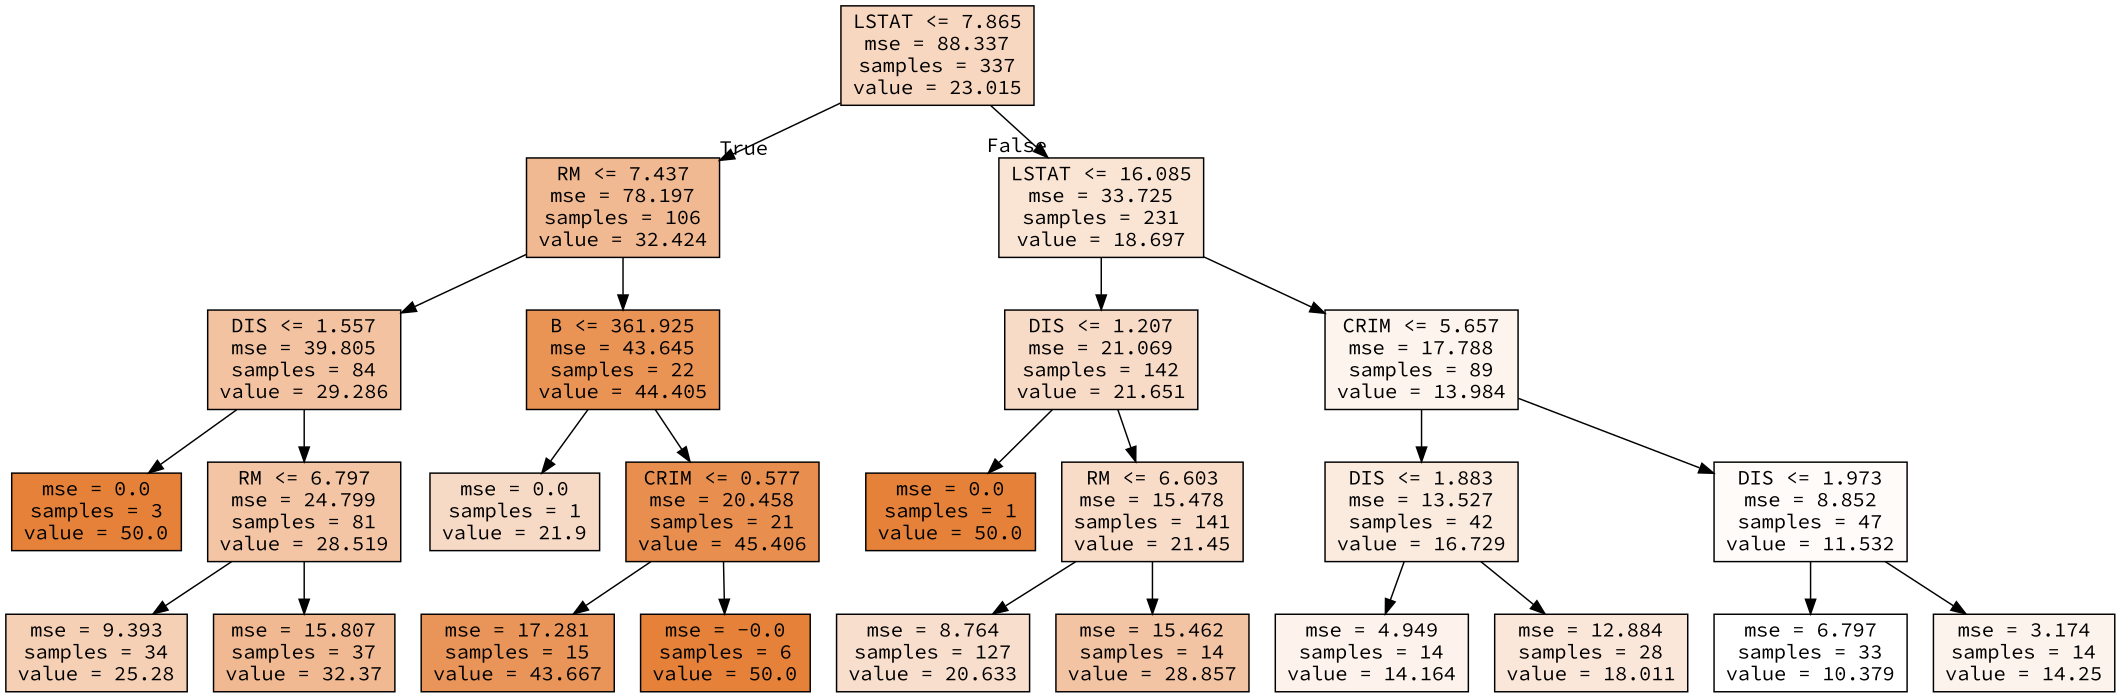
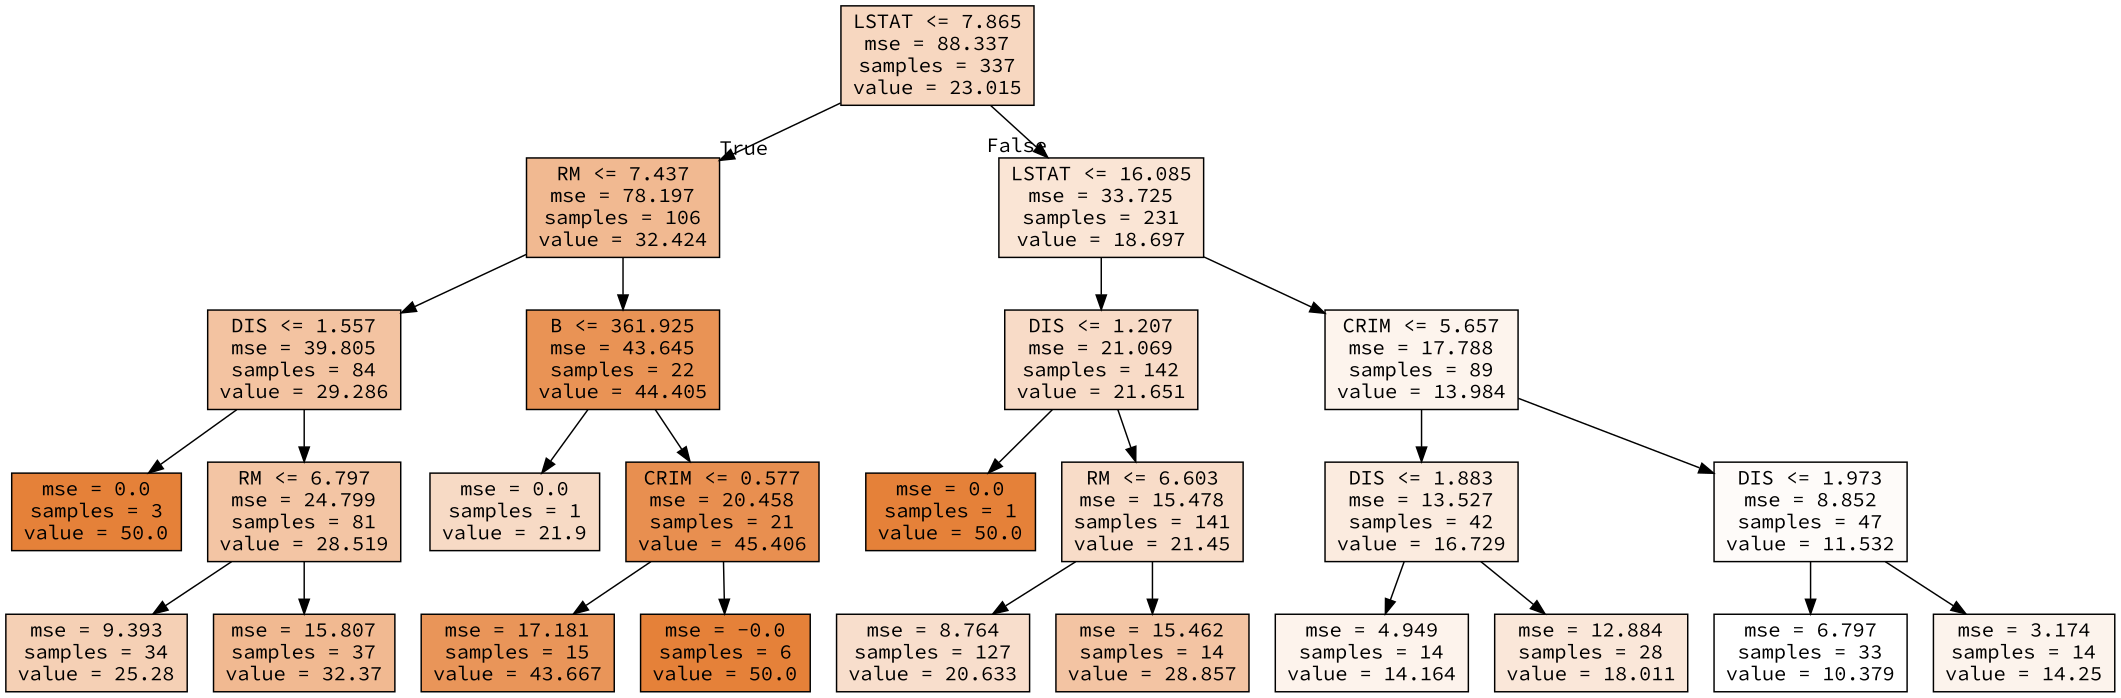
node "mse = 17.281 samples = 15 value = 43.667": label "mse = 17.281 samples = 15 value = 43.667" -> "mse = 17.181 samples = 15 value = 43.667"
